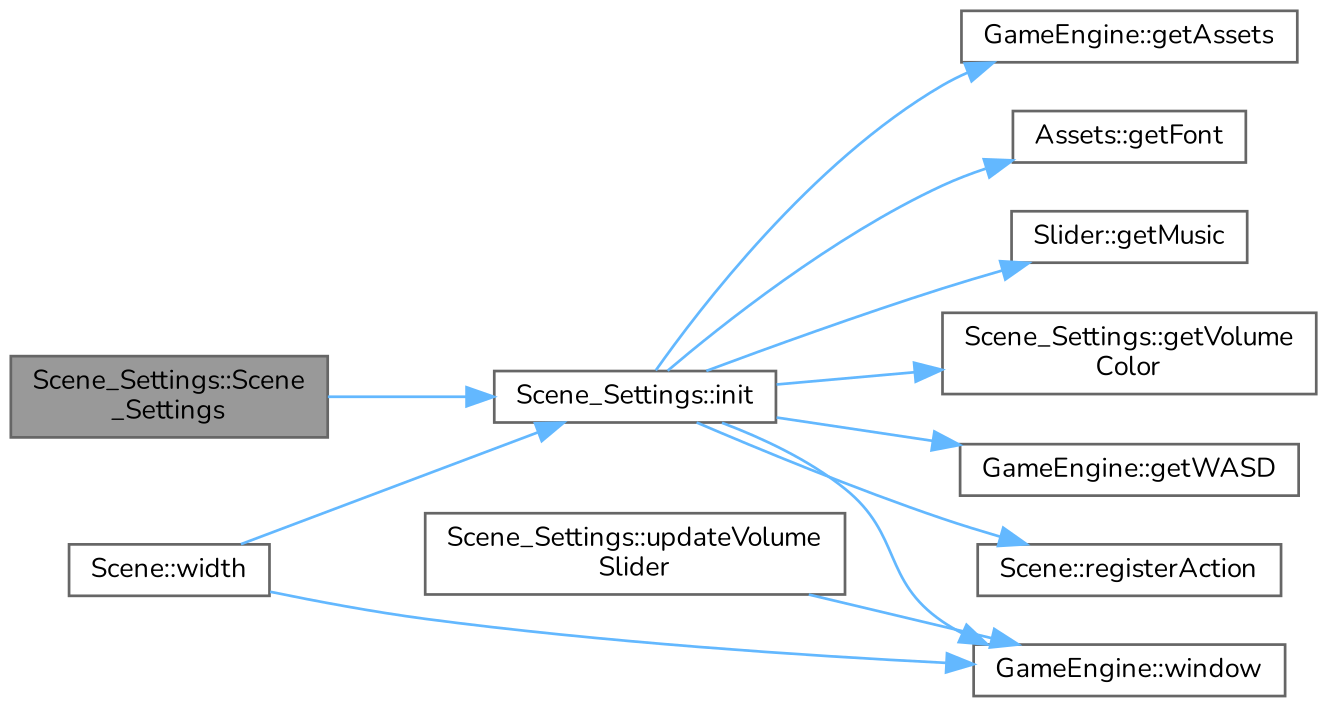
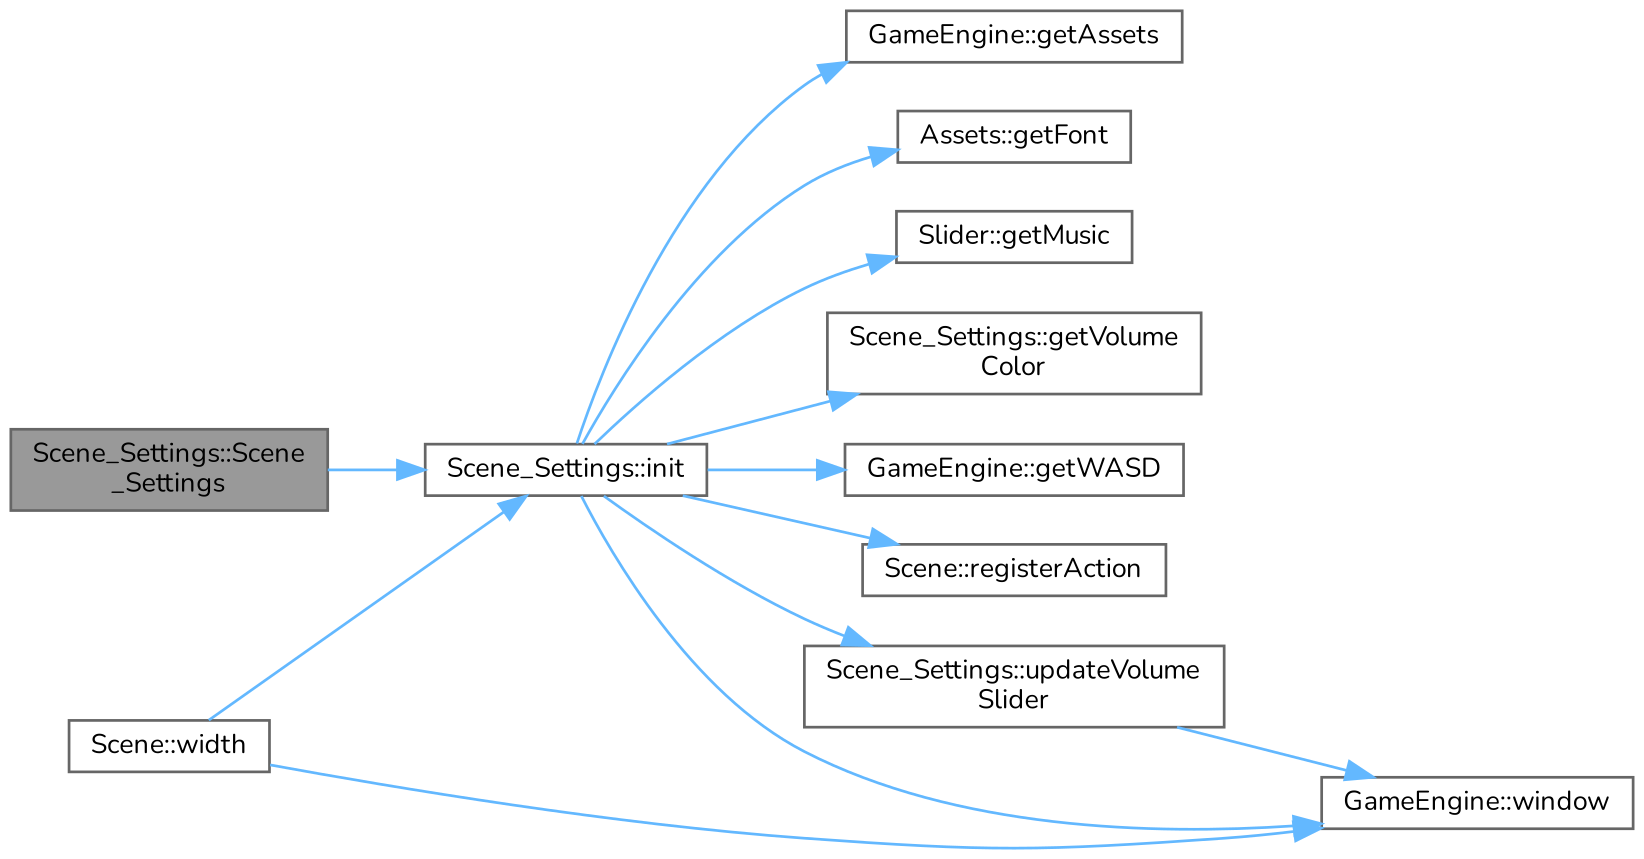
edge "Scene_Settings::init" -> "Scene_Settings::updateVolume Slider": added
